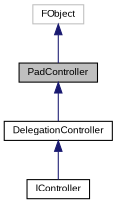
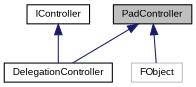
edge "PadController" -> "FObject": reversed
edge "IController" -> "DelegationController": reversed
